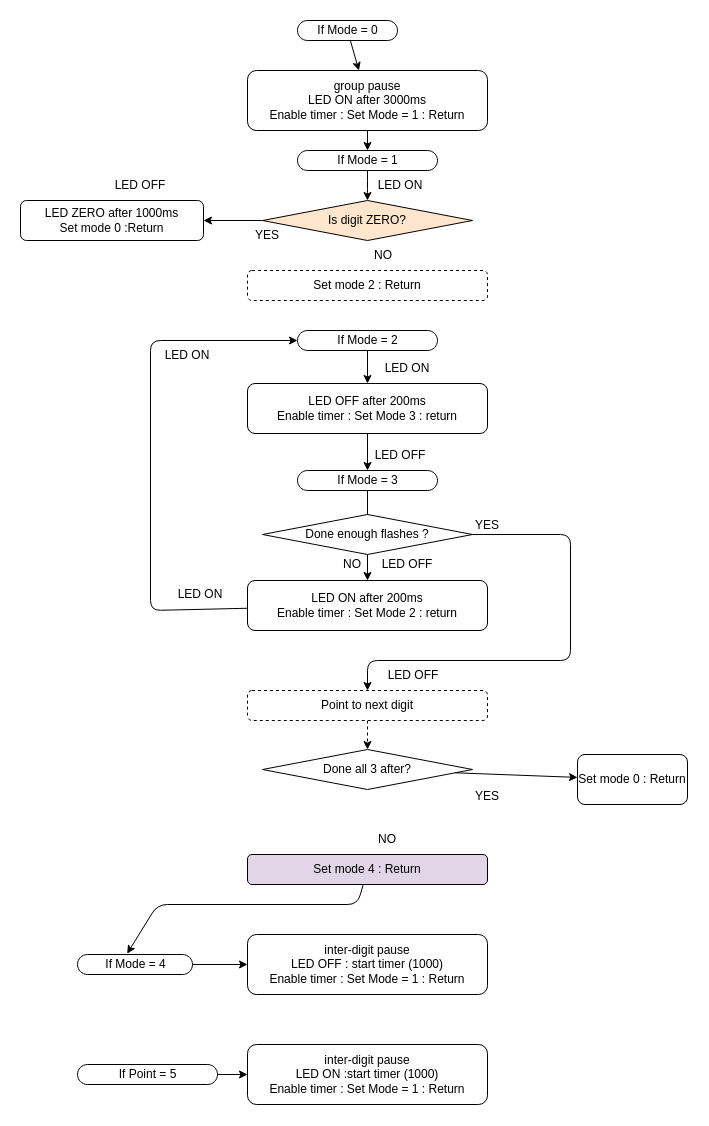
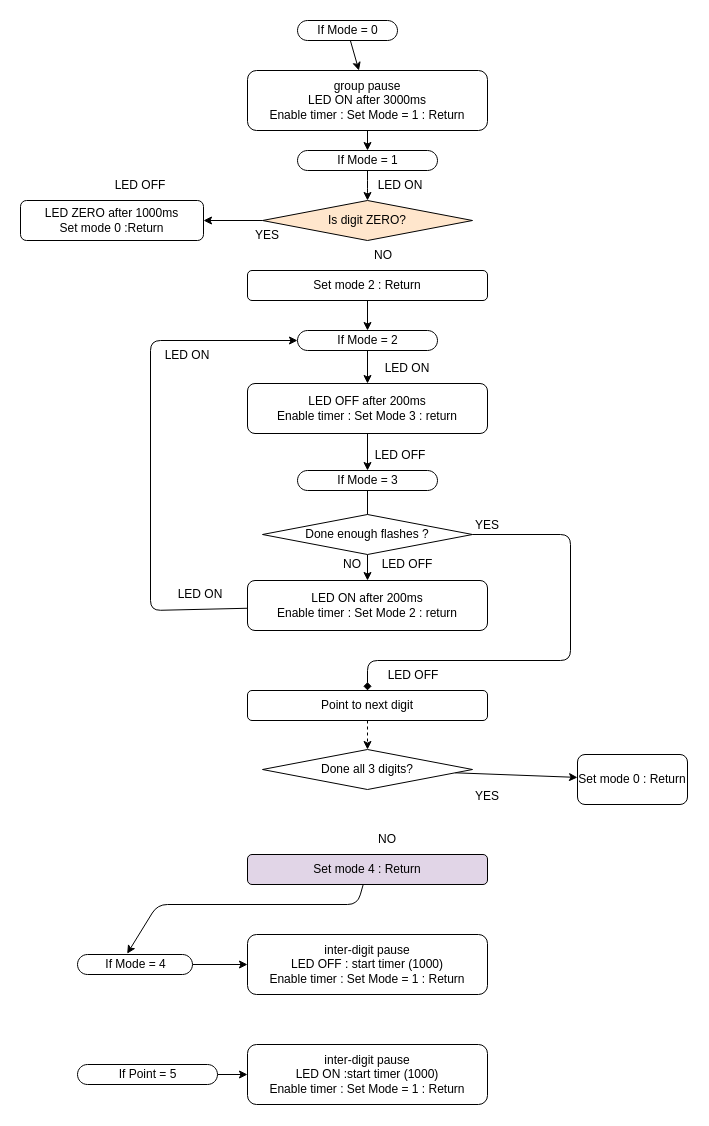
node "Set mode 2 : Return": style dashed -> solid
edge "Set mode 2 : Return" -> "If Mode = 2": added
edge "Done enough flashes ?" -> "Point to next digit": arrowhead classic -> diamond
node "Point to next digit": style dashed -> solid
node "Done all 3 after?": label "Done all 3 after?" -> "Done all 3 digits?"
